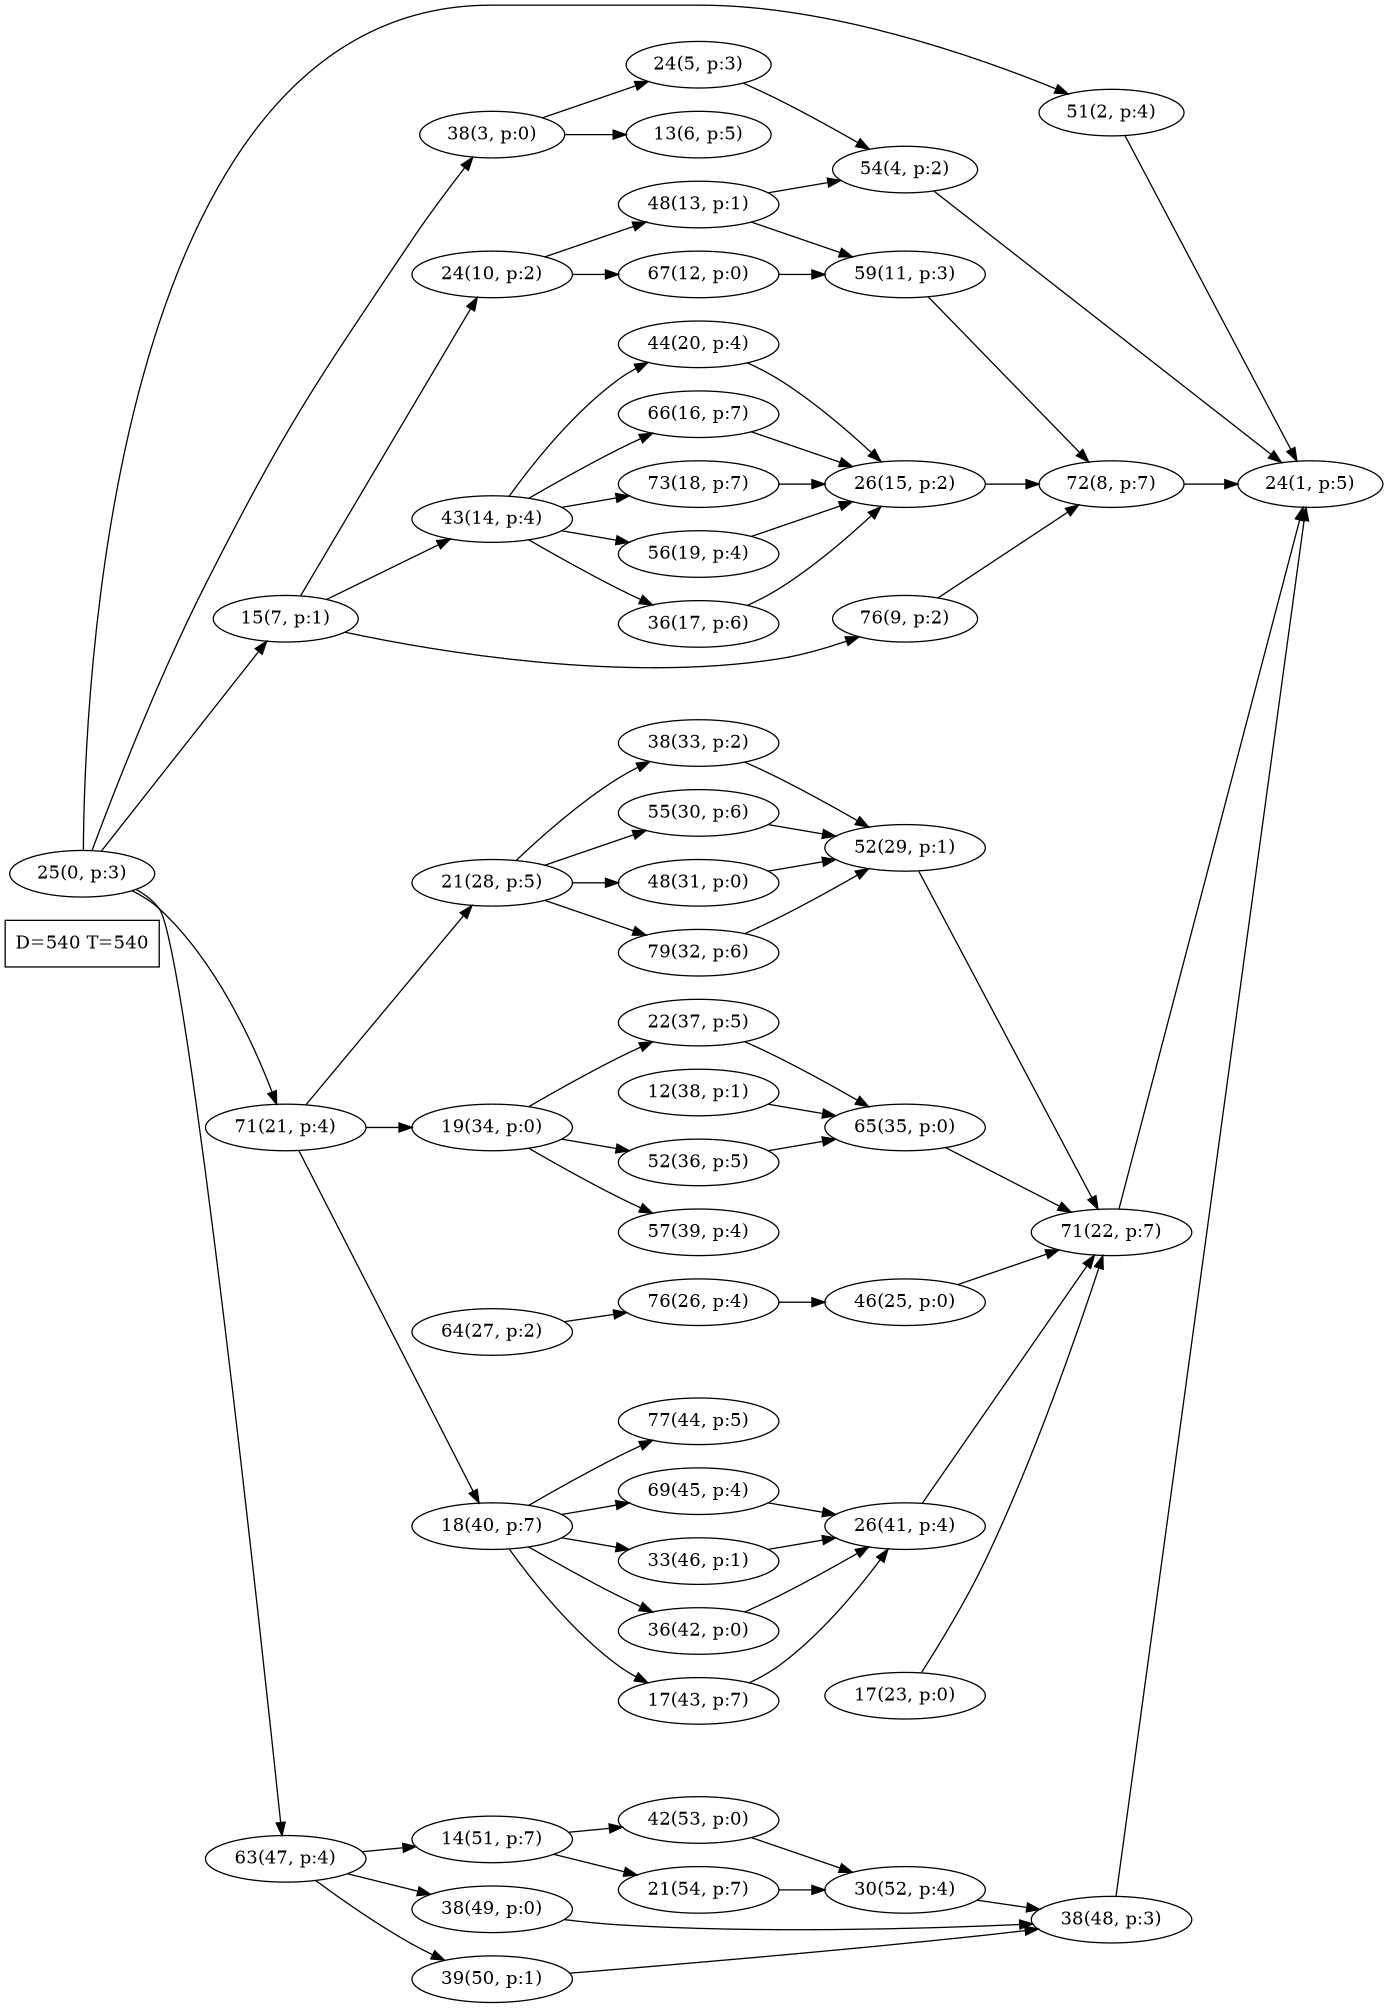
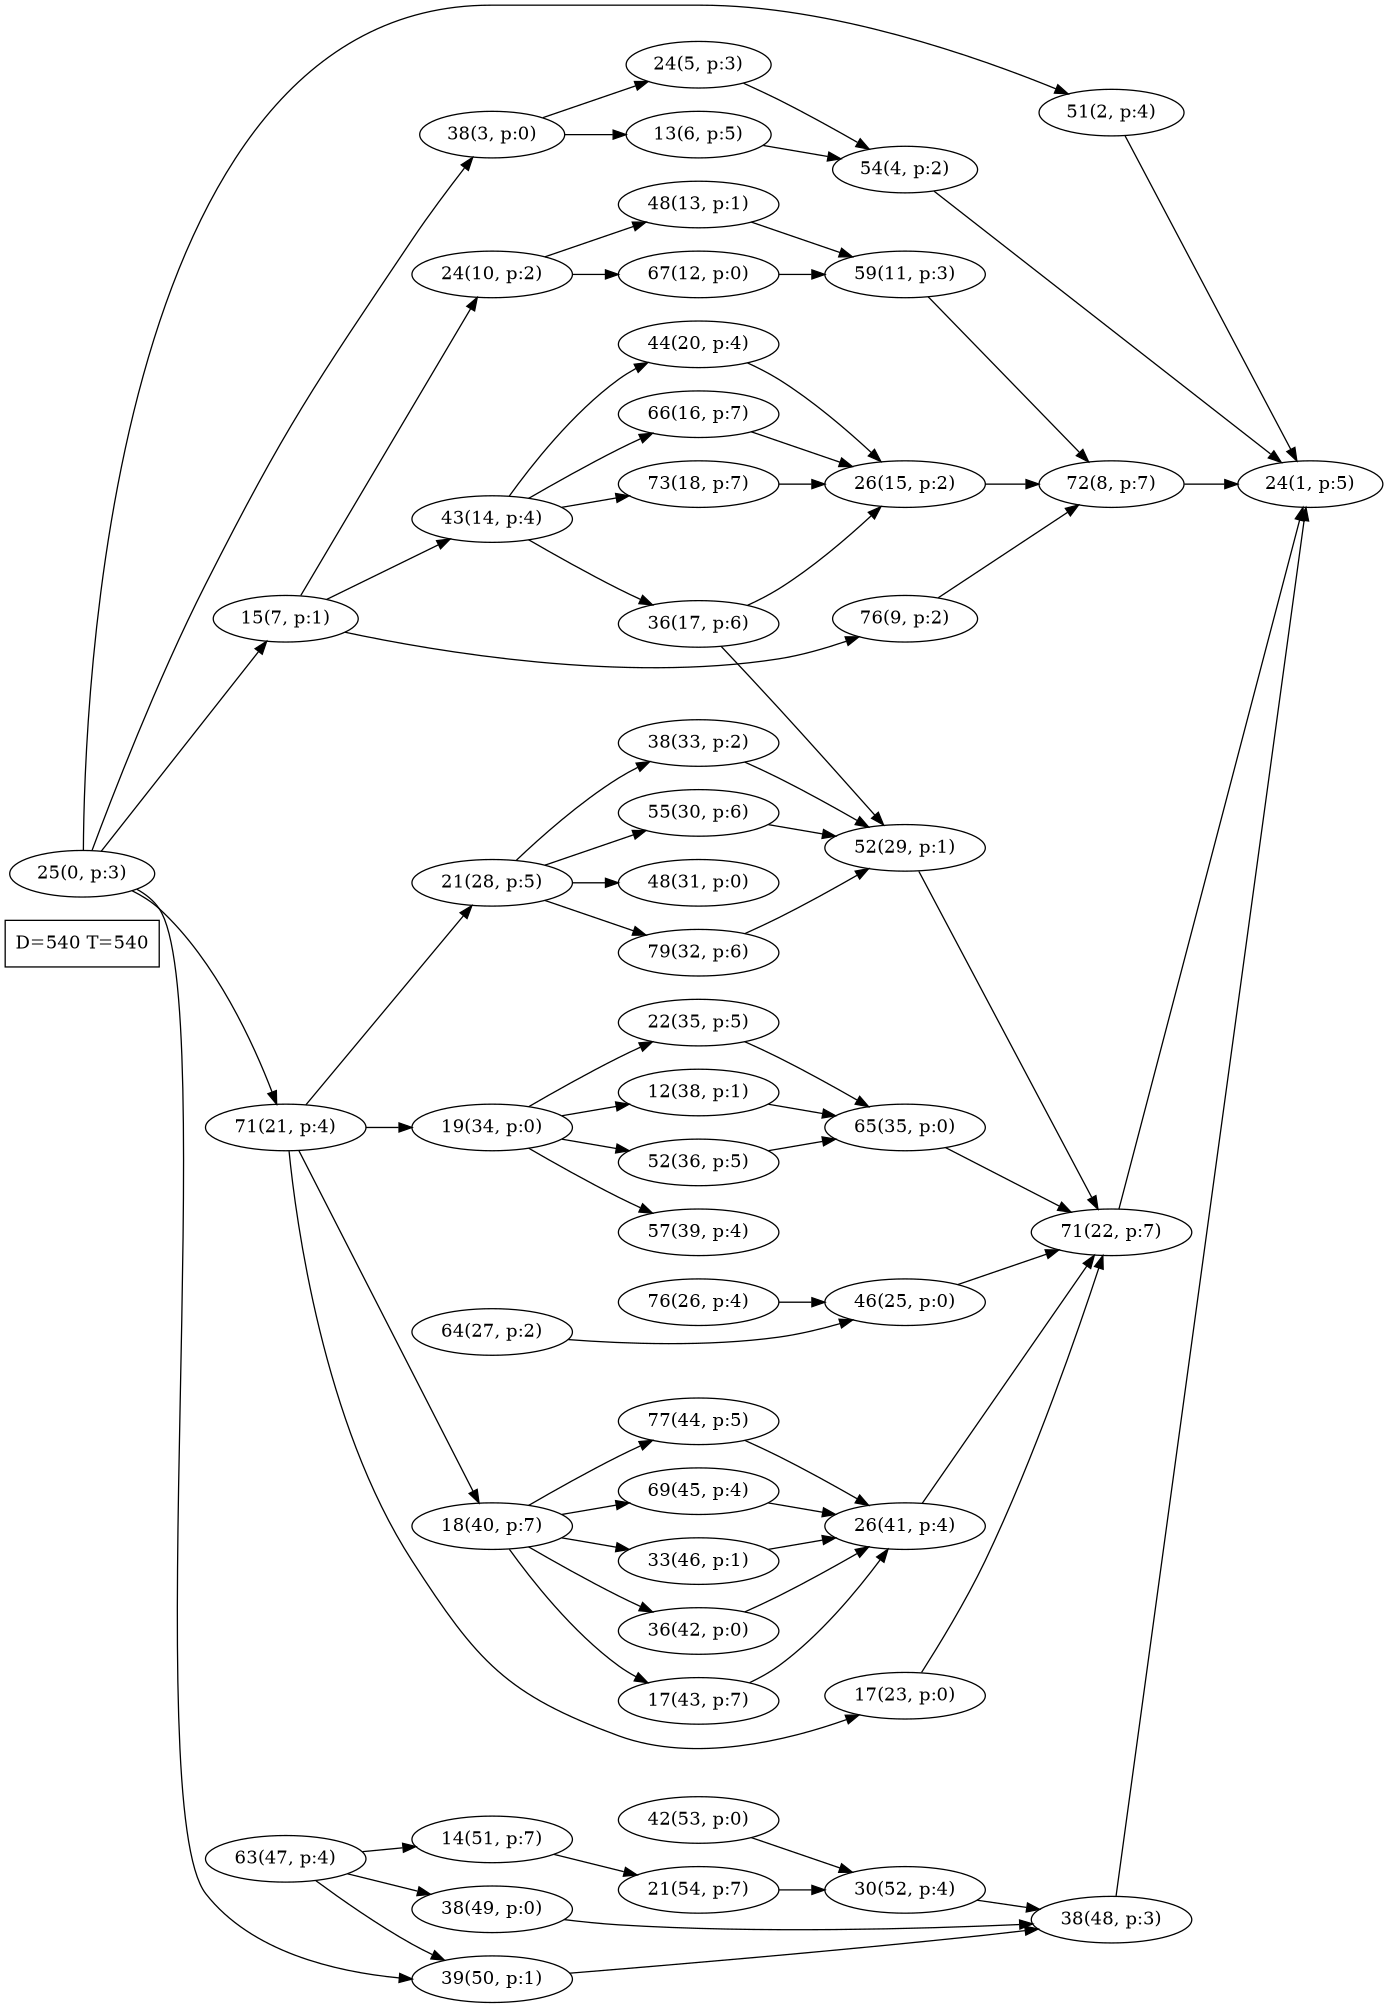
edge "48(13, p:1)" -> "54(4, p:2)": now "13(6, p:5)" -> "54(4, p:2)"
node "56(19, p:4)": removed
edge "48(31, p:0)" -> "52(29, p:1)": now "36(17, p:6)" -> "52(29, p:1)"
node "22(37, p:5)": label "22(37, p:5)" -> "22(35, p:5)"
edge "19(34, p:0)" -> "12(38, p:1)": added
edge "64(27, p:2)" -> "76(26, p:4)": now "64(27, p:2)" -> "46(25, p:0)"
edge "25(0, p:3)" -> "63(47, p:4)": now "25(0, p:3)" -> "39(50, p:1)"
edge "77(44, p:5)" -> "26(41, p:4)": added
edge "71(21, p:4)" -> "17(23, p:0)": added
edge "14(51, p:7)" -> "42(53, p:0)": removed
